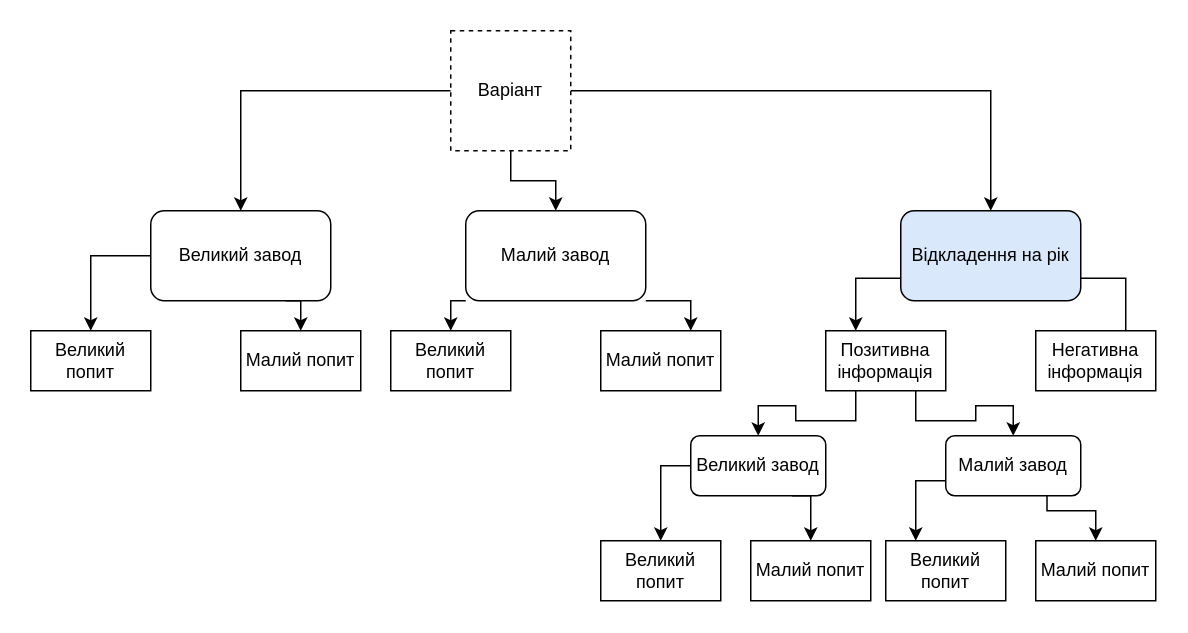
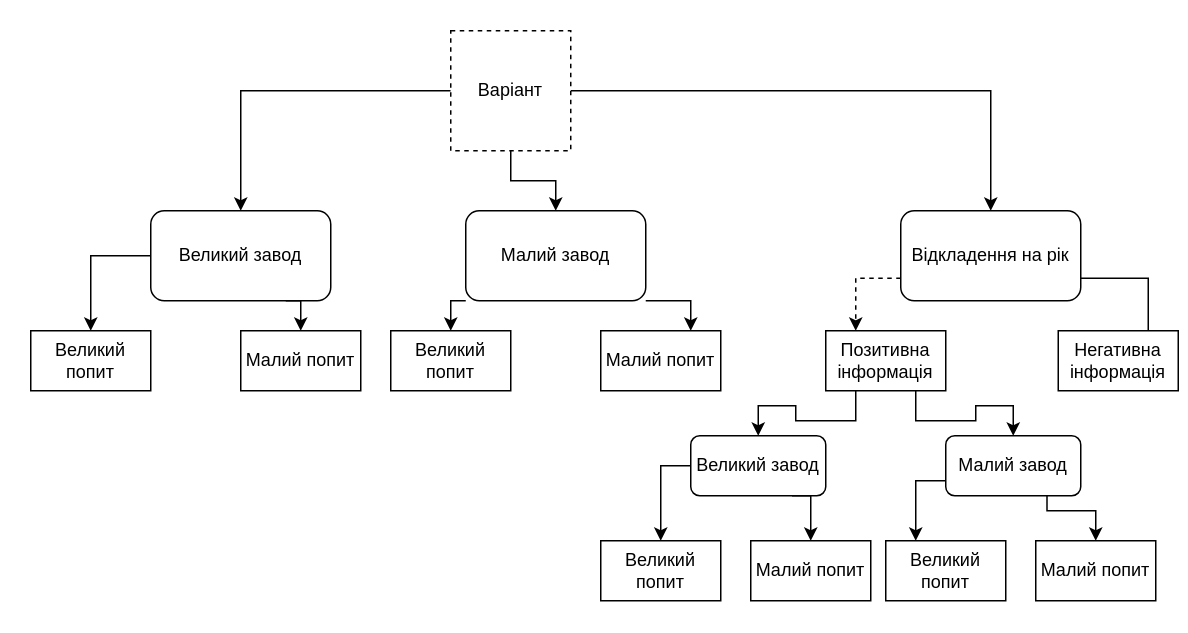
node "Відкладення на рік": fillcolor #dae8fc -> #ffffff
edge "Відкладення на рік" -> "Позитивна інформація": style solid -> dashed
node "Негативна інформація": moved (1096, 361) -> (1118, 361)
